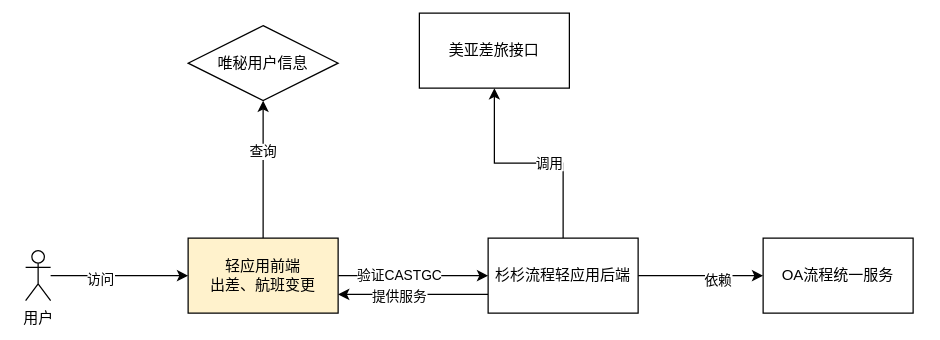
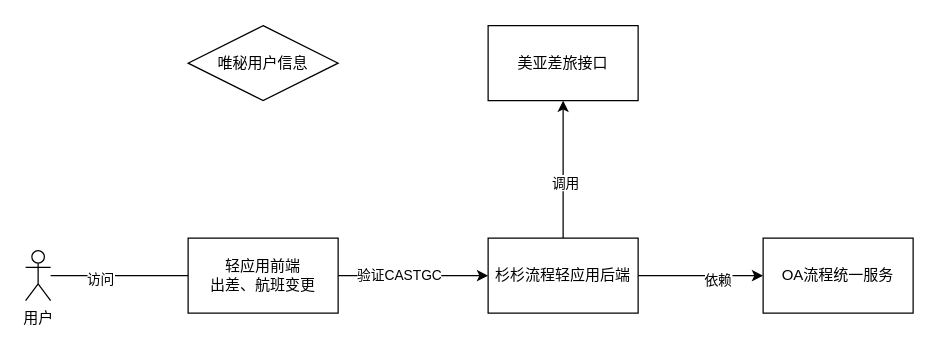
node "美亚差旅接口": moved (494, 51) -> (563, 63)
edge "轻应用前端 出差、航班变更" -> "唯秘用户信息": removed, label "查询"
edge "用户" -> "轻应用前端 出差、航班变更": arrowhead classic -> none
node "轻应用前端 出差、航班变更": fillcolor #fff2cc -> #ffffff
edge "杉杉流程轻应用后端" -> "轻应用前端 出差、航班变更": removed, label "提供服务"
